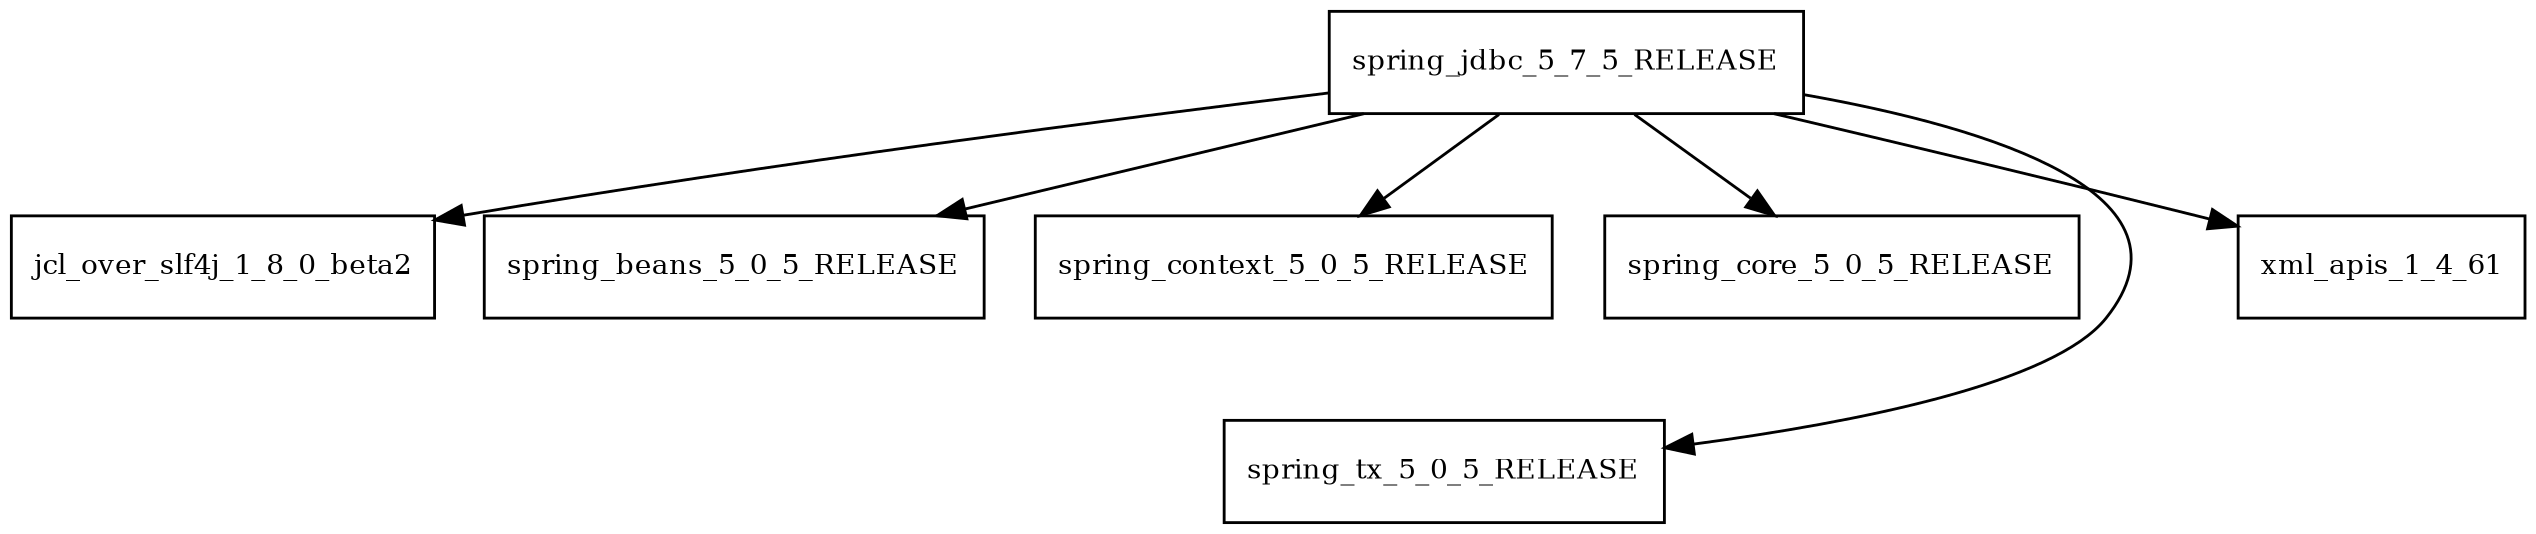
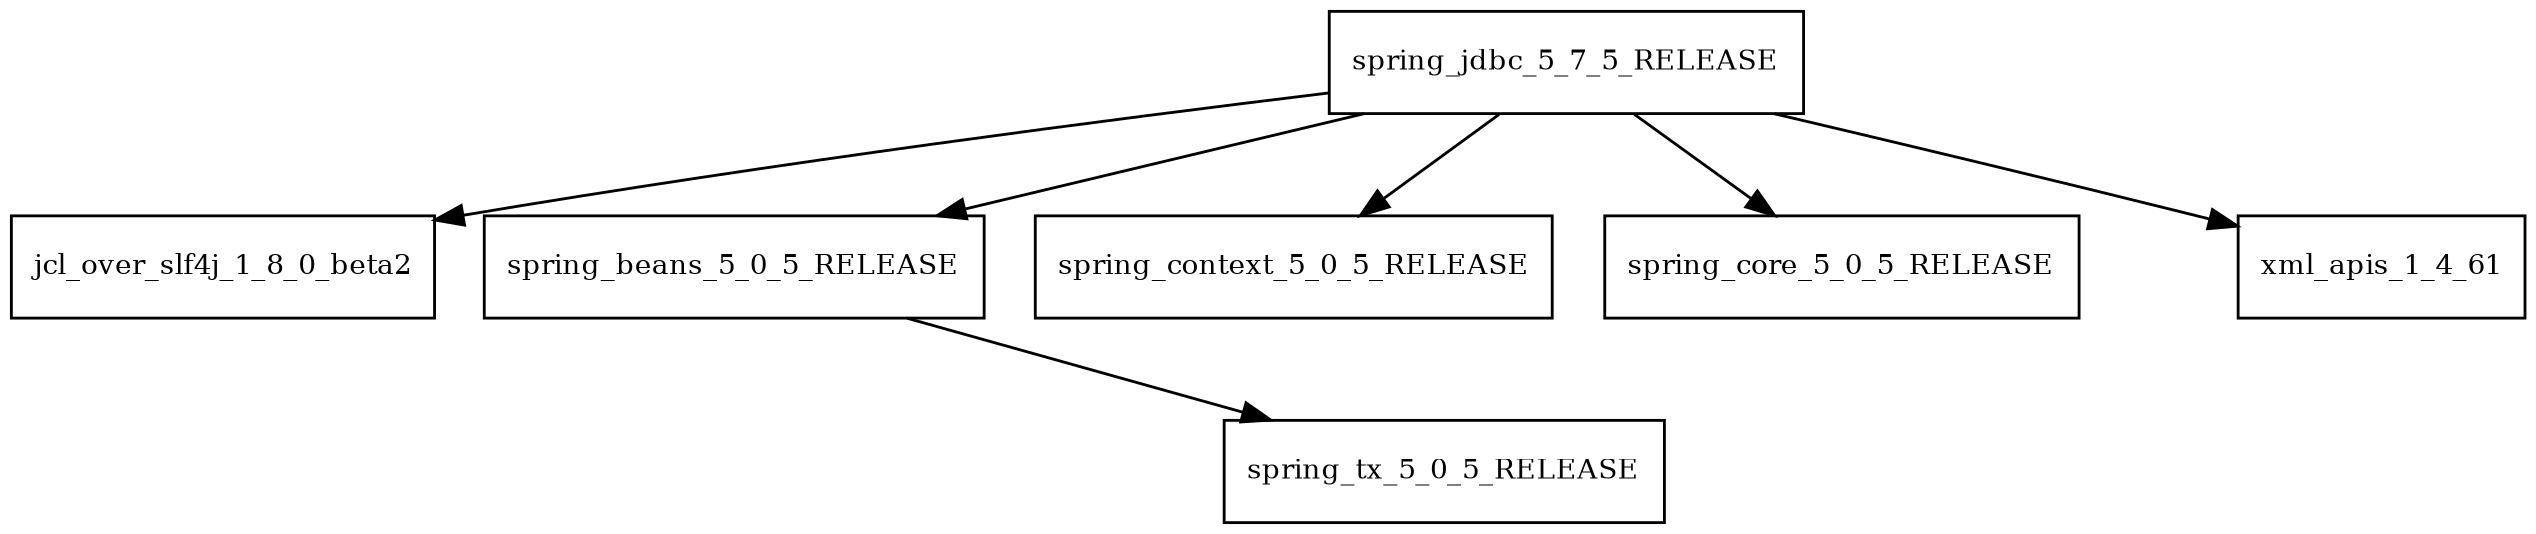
edge "spring_jdbc_5_7_5_RELEASE" -> "spring_tx_5_0_5_RELEASE": now "spring_beans_5_0_5_RELEASE" -> "spring_tx_5_0_5_RELEASE"
